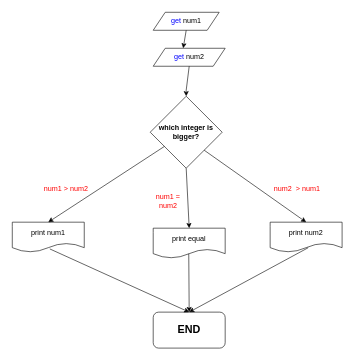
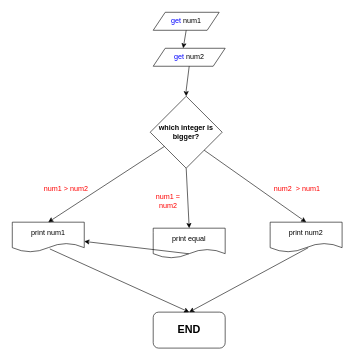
edge "print equal" -> "END": now "print equal" -> "print num1"
